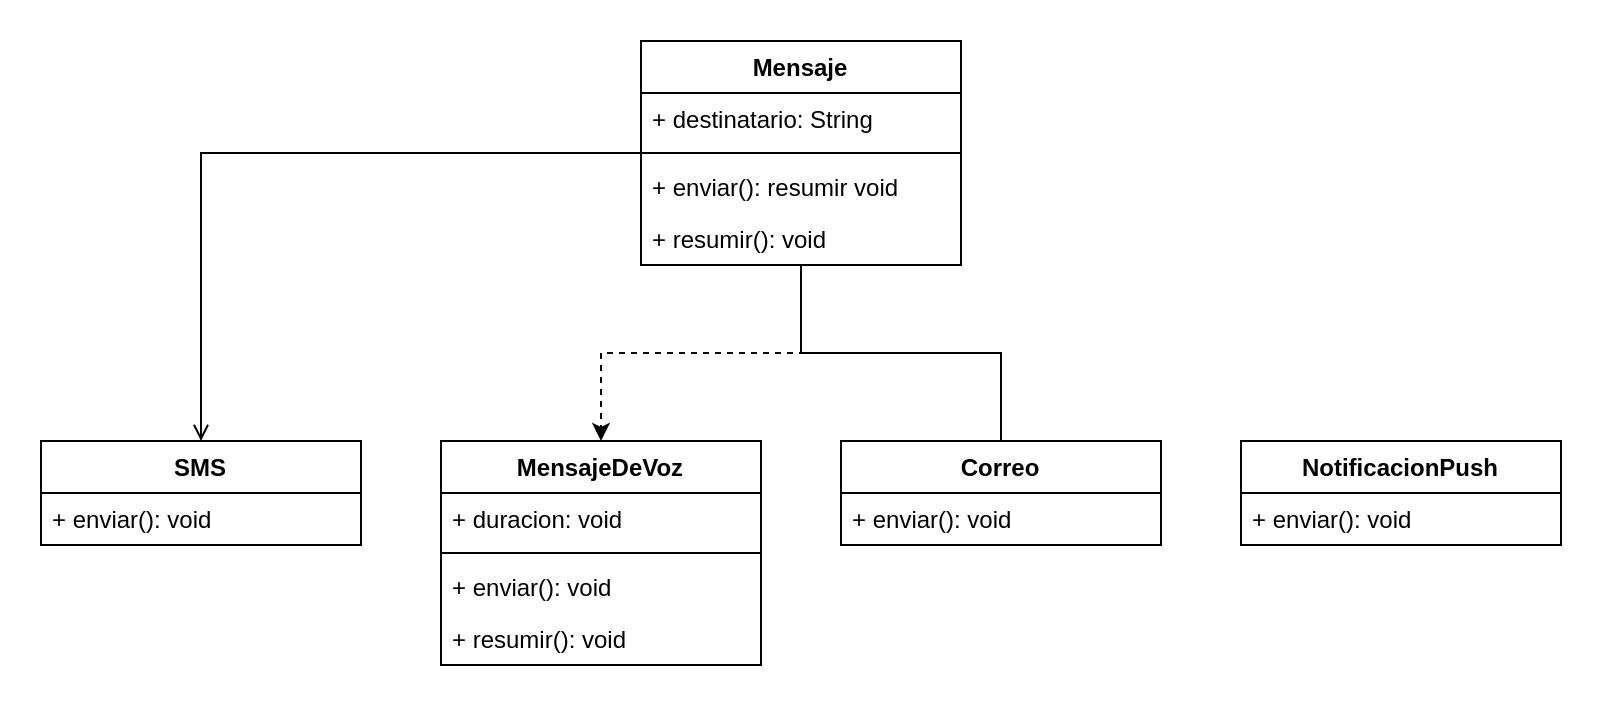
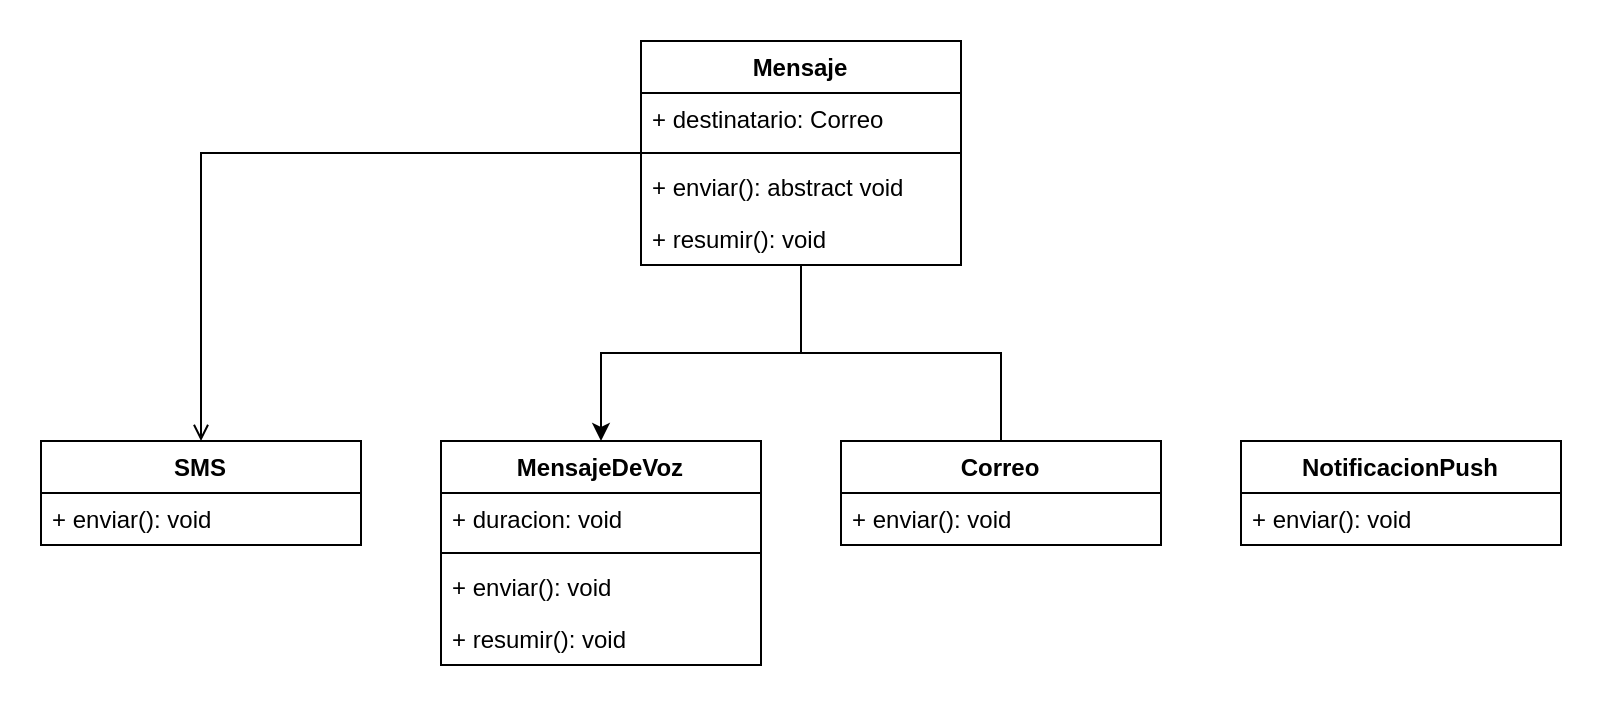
node "+ destinatario: String": label "+ destinatario: String" -> "+ destinatario: Correo"
node "+ enviar(): resumir void": label "+ enviar(): resumir void" -> "+ enviar(): abstract void"
edge "Mensaje" -> "MensajeDeVoz": style dashed -> solid
